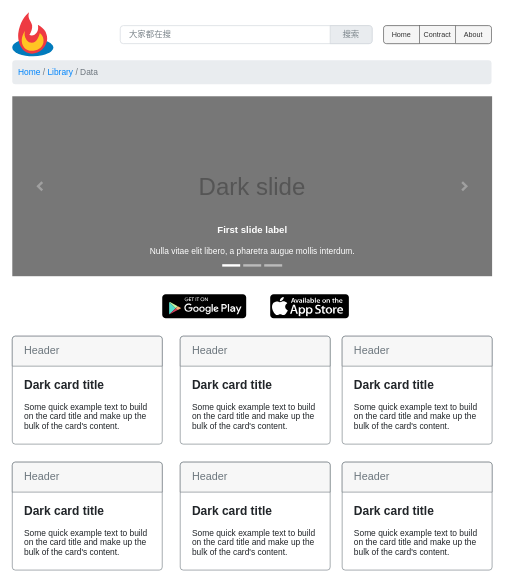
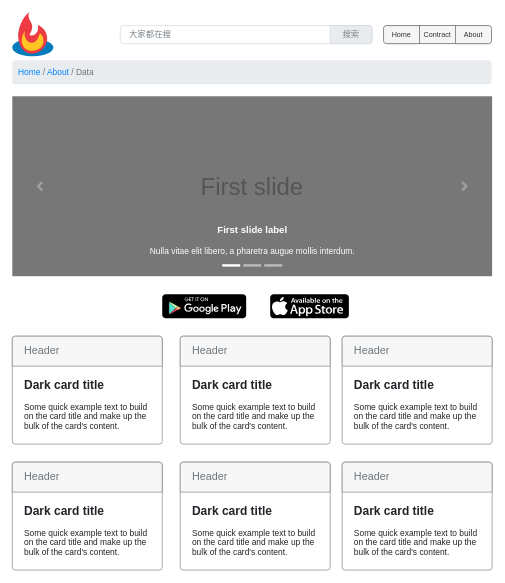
node "Home / Library / Data": label "Home / Library / Data" -> "Home / About / Data"
node "Dark slide": label "Dark slide" -> "First slide"
